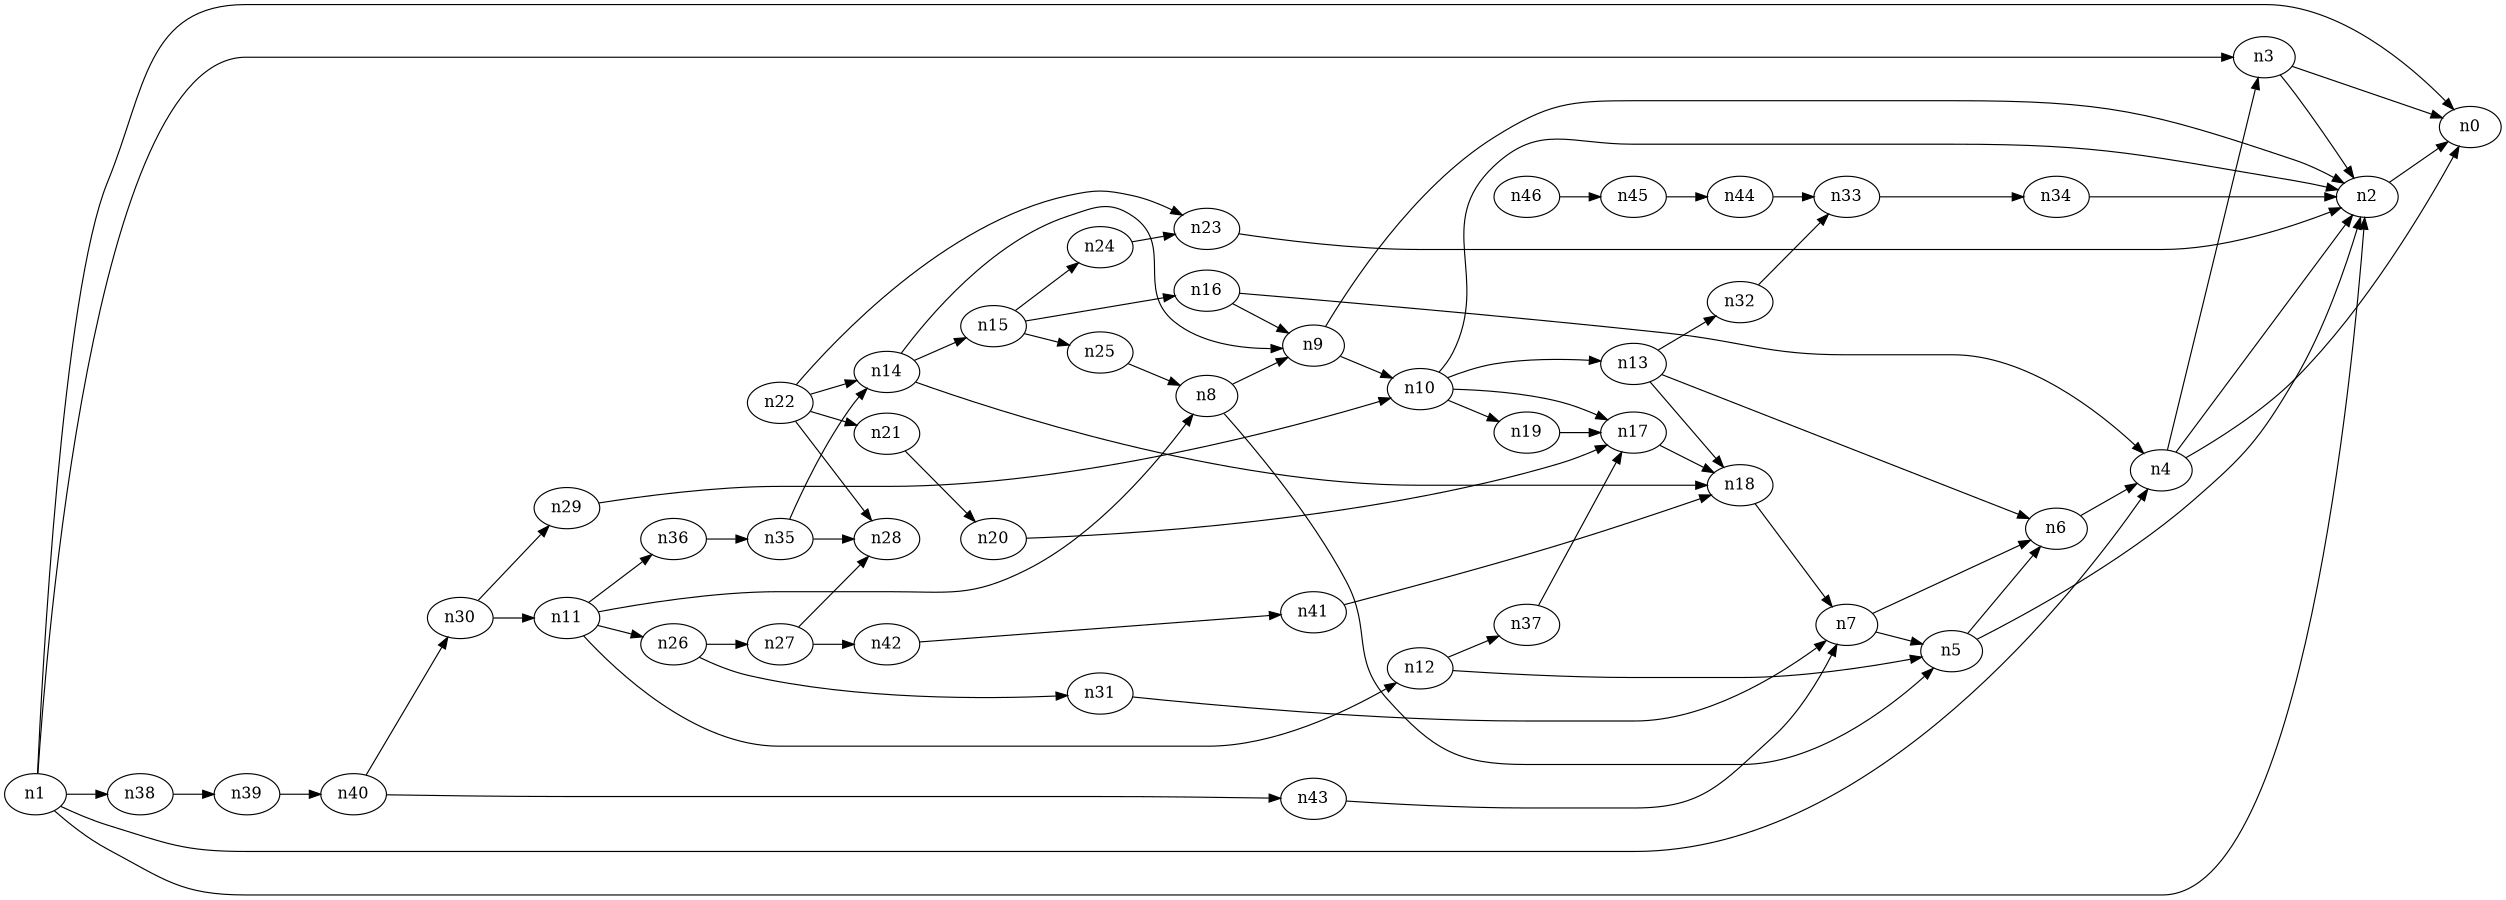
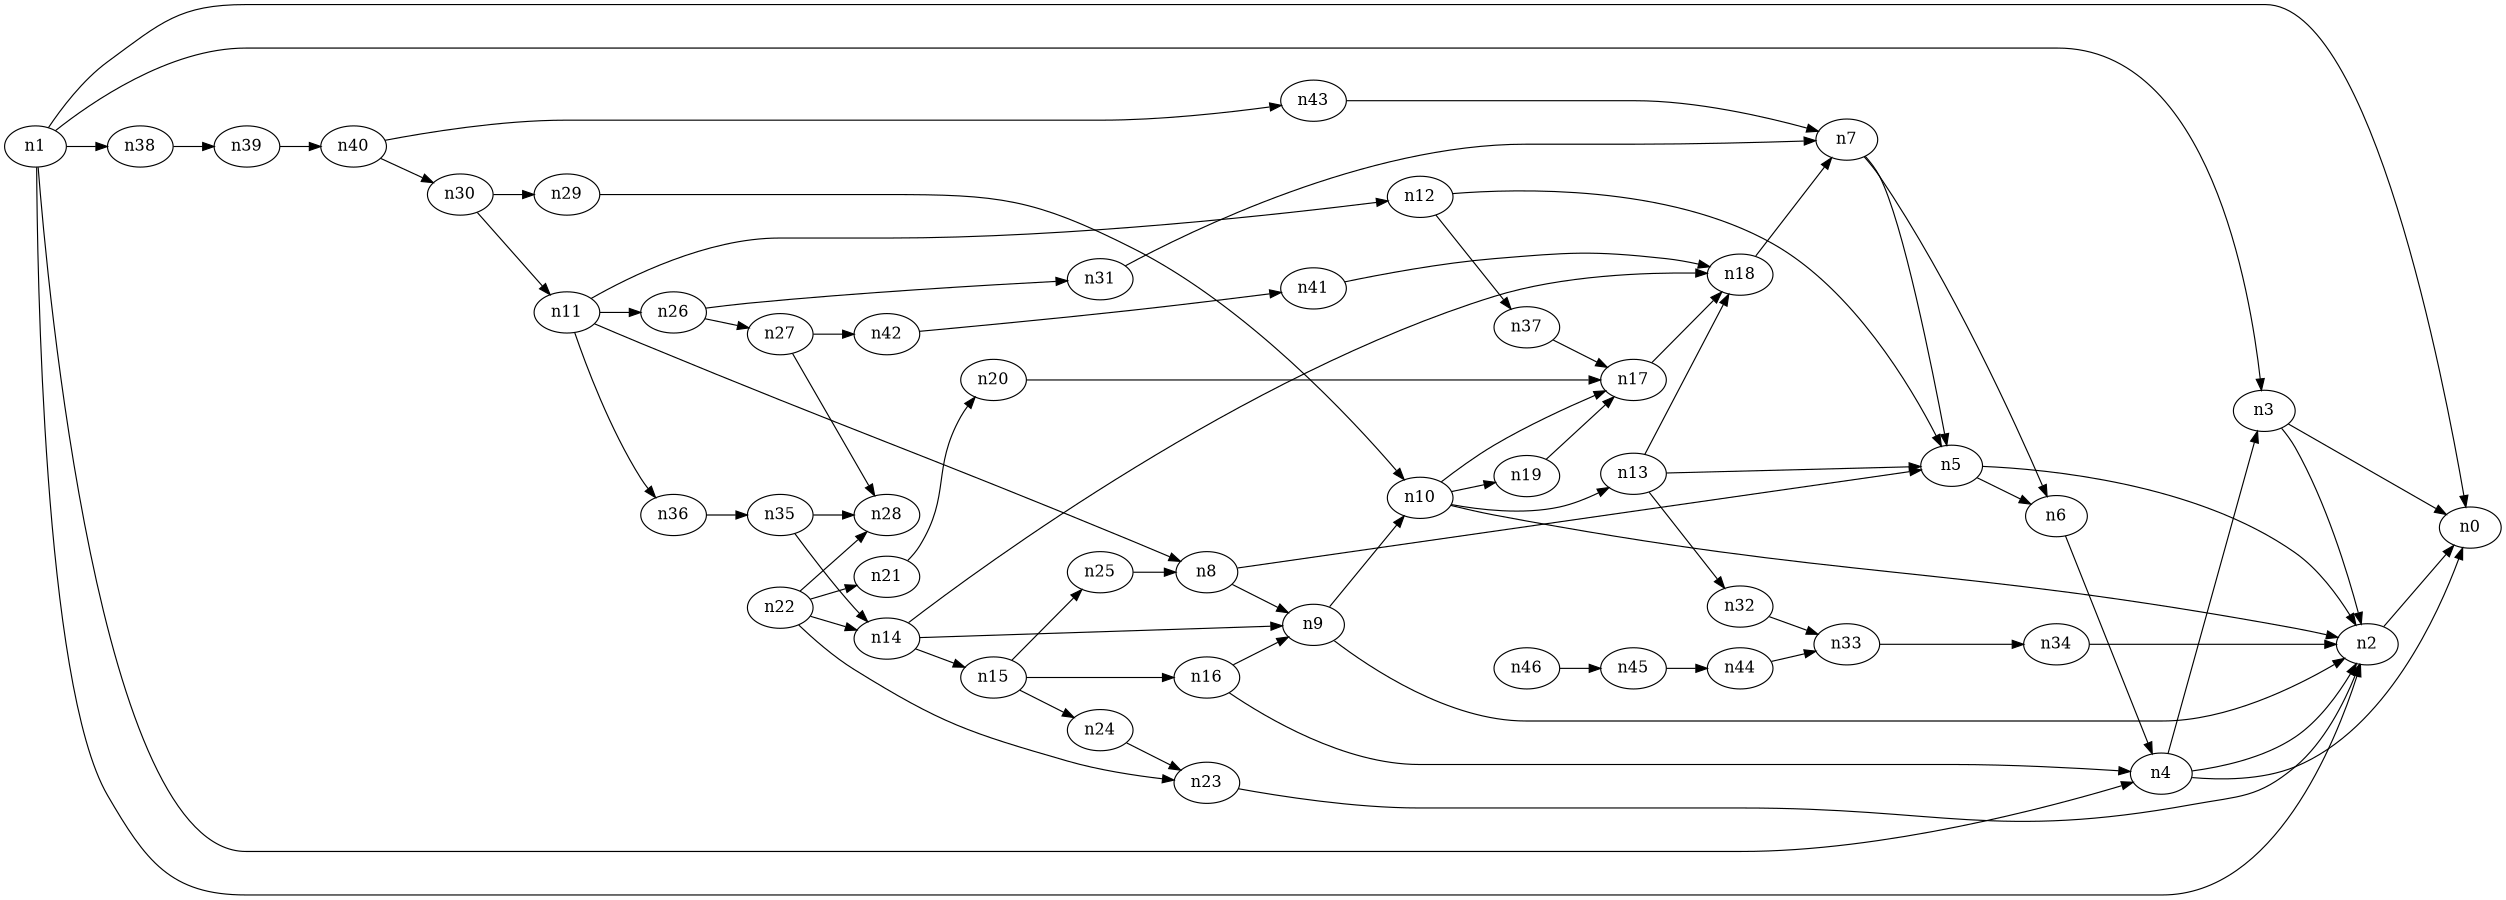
edge "n13" -> "n6": now "n13" -> "n5"
